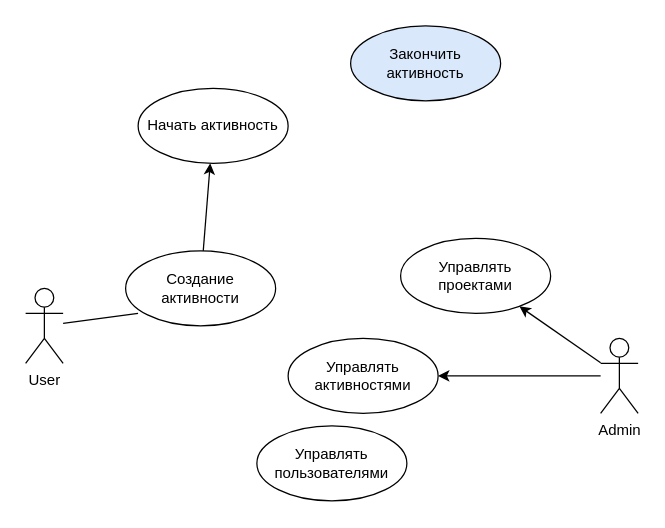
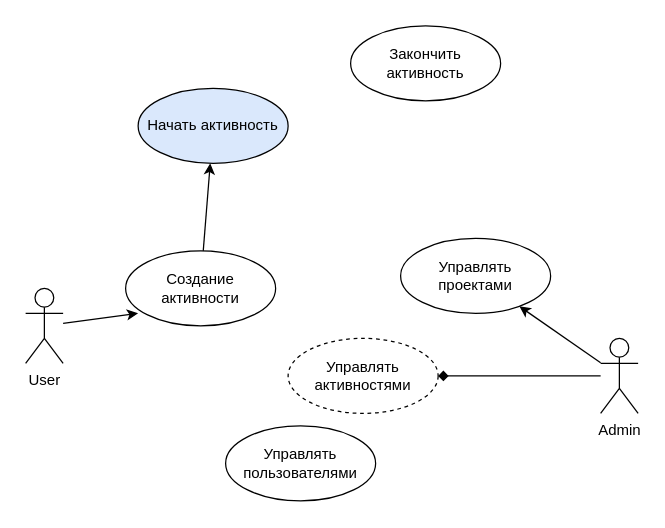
node "Закончить активность": fillcolor #dae8fc -> #ffffff
node "Начать активность": fillcolor #ffffff -> #dae8fc
edge "Создание активности" -- "User": arrowhead none -> classic
node "Управлять активностями": style solid -> dashed
edge "Admin" -> "Управлять активностями": arrowhead classic -> diamond
node "Управлять пользователями": moved (332, 463) -> (301, 463)
